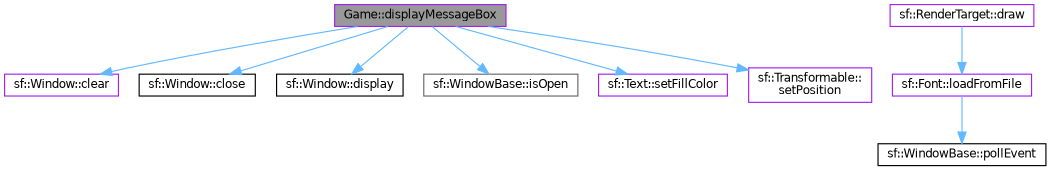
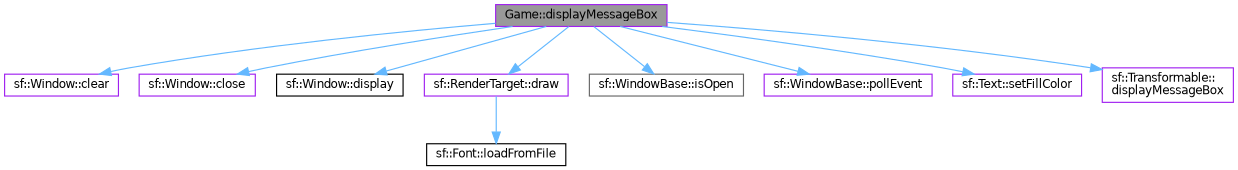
edge "Game::displayMessageBox" -> "sf::RenderTarget::draw": added
node "sf::Window::close": color black -> purple
node "sf::Transformable:: setPosition": label "sf::Transformable:: setPosition" -> "sf::Transformable:: displayMessageBox"
node "sf::Font::loadFromFile": color purple -> black
edge "sf::Font::loadFromFile" -> "sf::WindowBase::pollEvent": now "Game::displayMessageBox" -> "sf::WindowBase::pollEvent"
node "sf::WindowBase::pollEvent": color black -> purple
